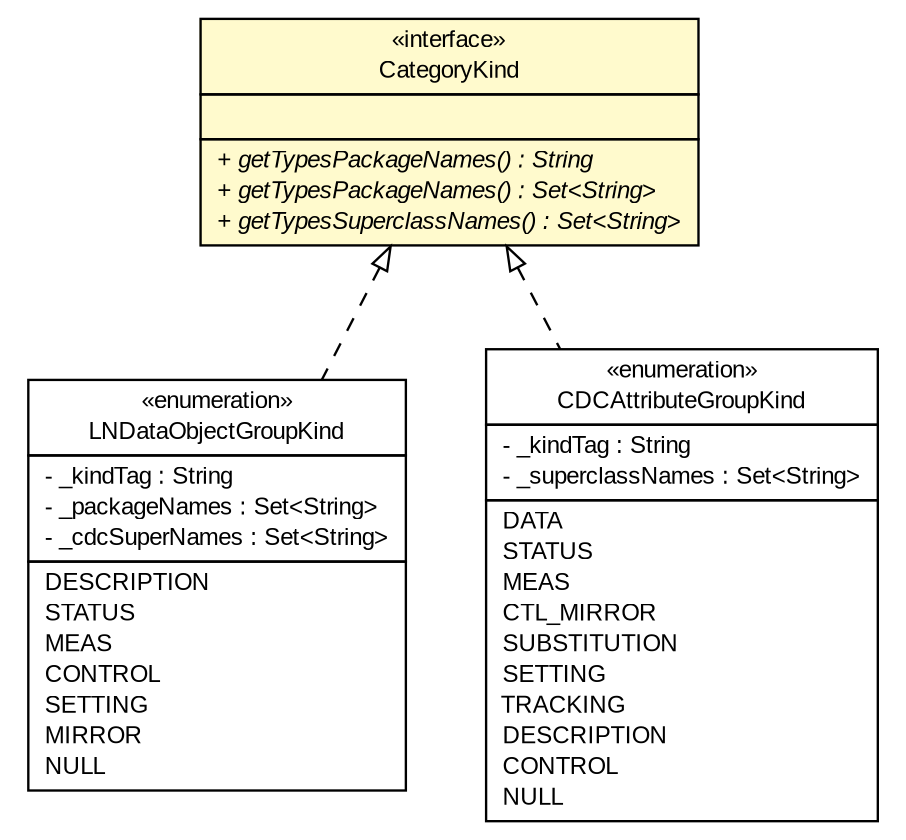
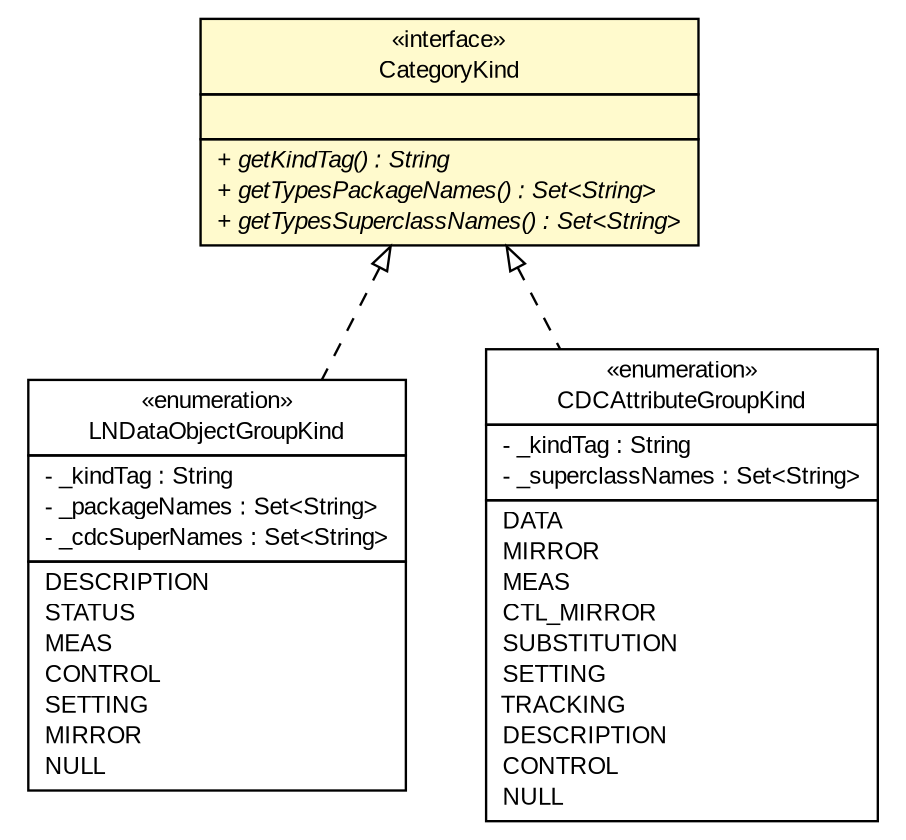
node "CategoryKind": text "+ getTypesPackageNames() : String" -> "+ getKindTag() : String"
node "CDCAttributeGroupKind": text "STATUS" -> "MIRROR"
